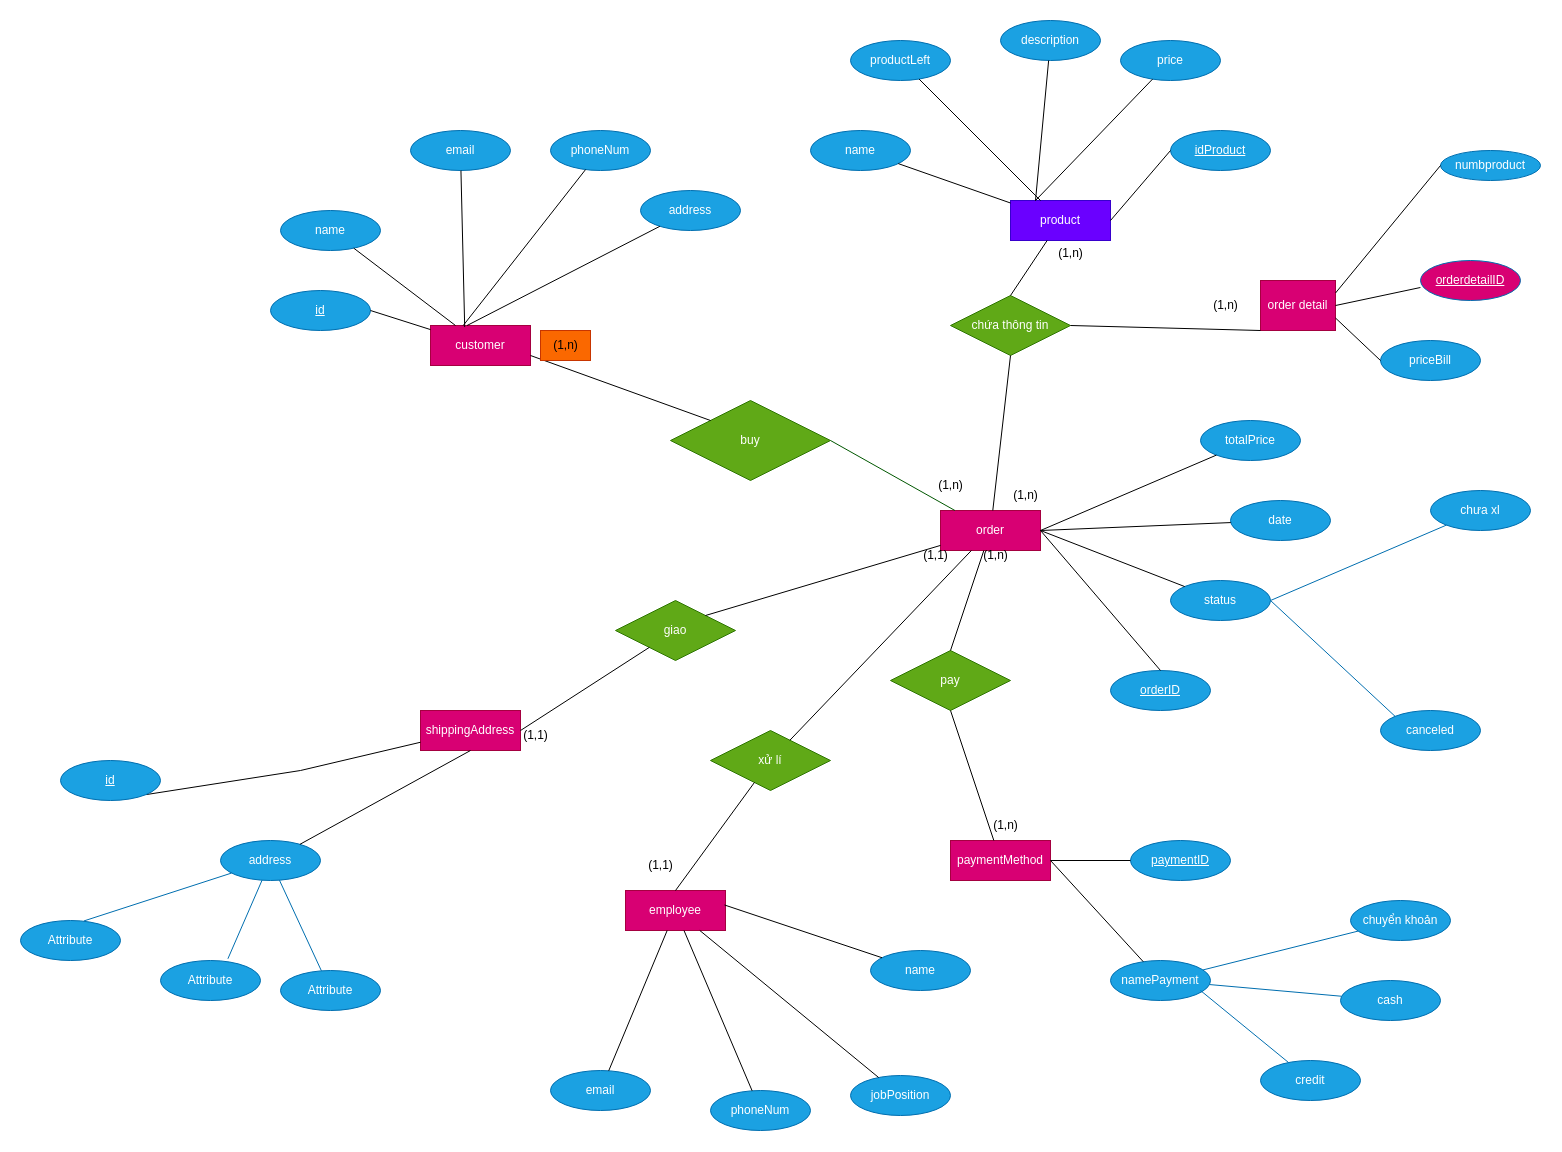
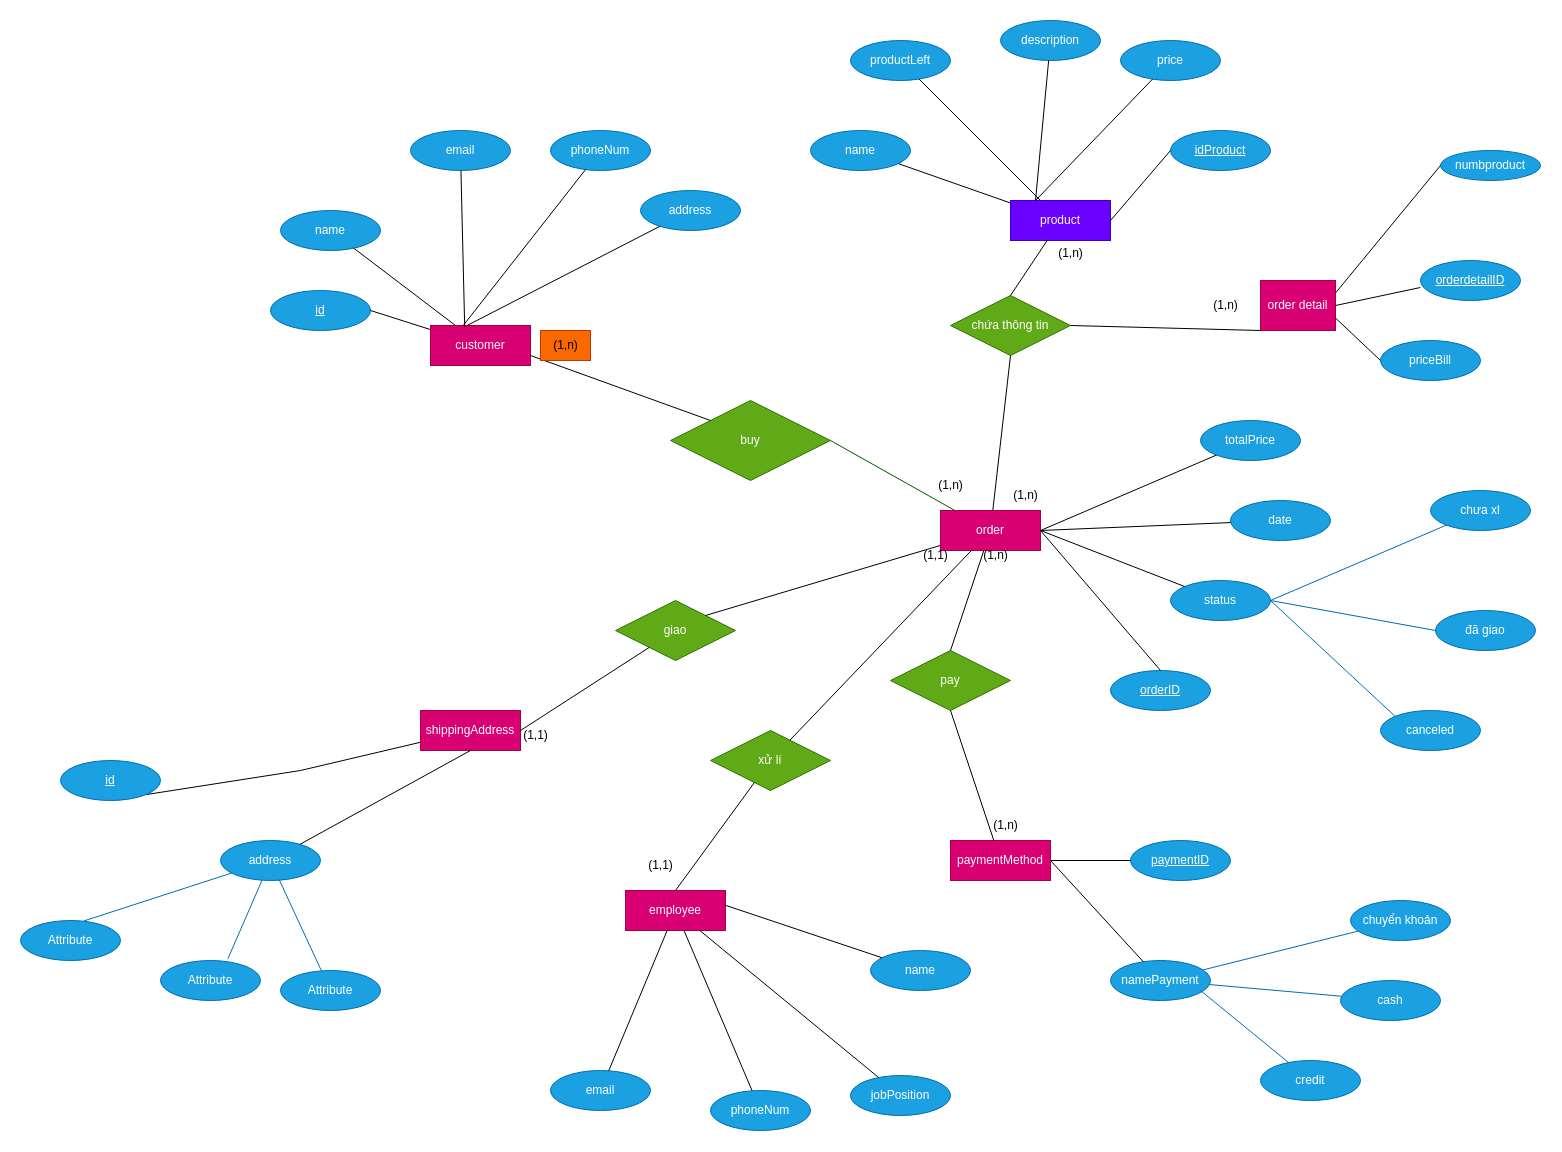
node "orderdetailID": fillcolor #d80073 -> #1ba1e2
edge "status" -- "đã giao": added
node "đã giao": added
